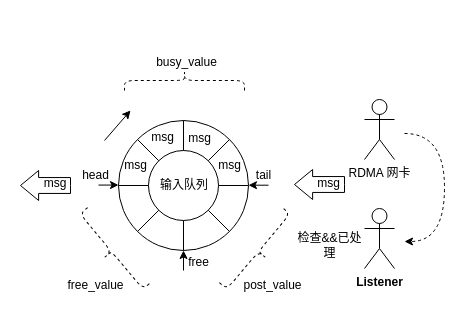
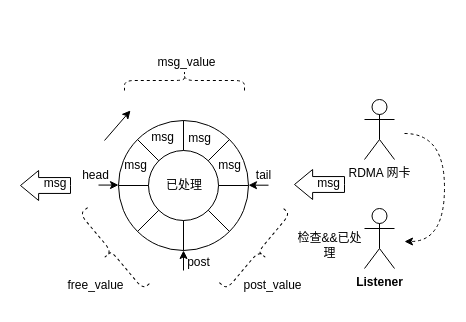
node "busy_value": label "busy_value" -> "msg_value"
node "输入队列": label "输入队列" -> "已处理"
node "free": label "free" -> "post"
